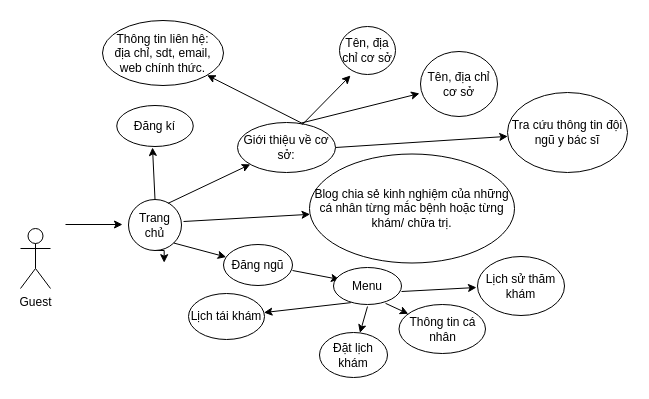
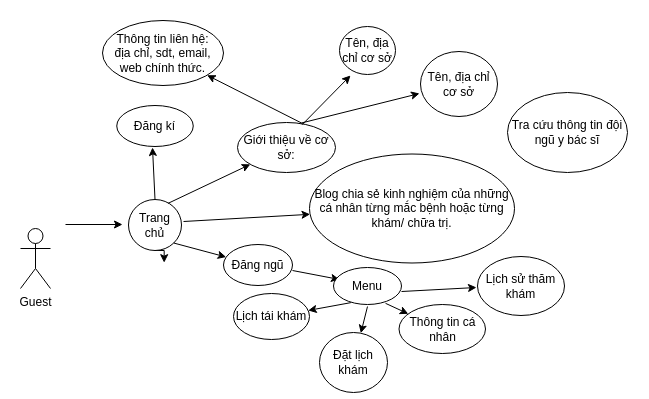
edge "Giới thiệu về cơ sở:" -> "Tra cứu thông tin đội ngũ y bác sĩ": removed
node "Lịch tái khám": moved (227, 317) -> (272, 317)
node "Đặt lịch khám": size 68x45 -> 68x60
